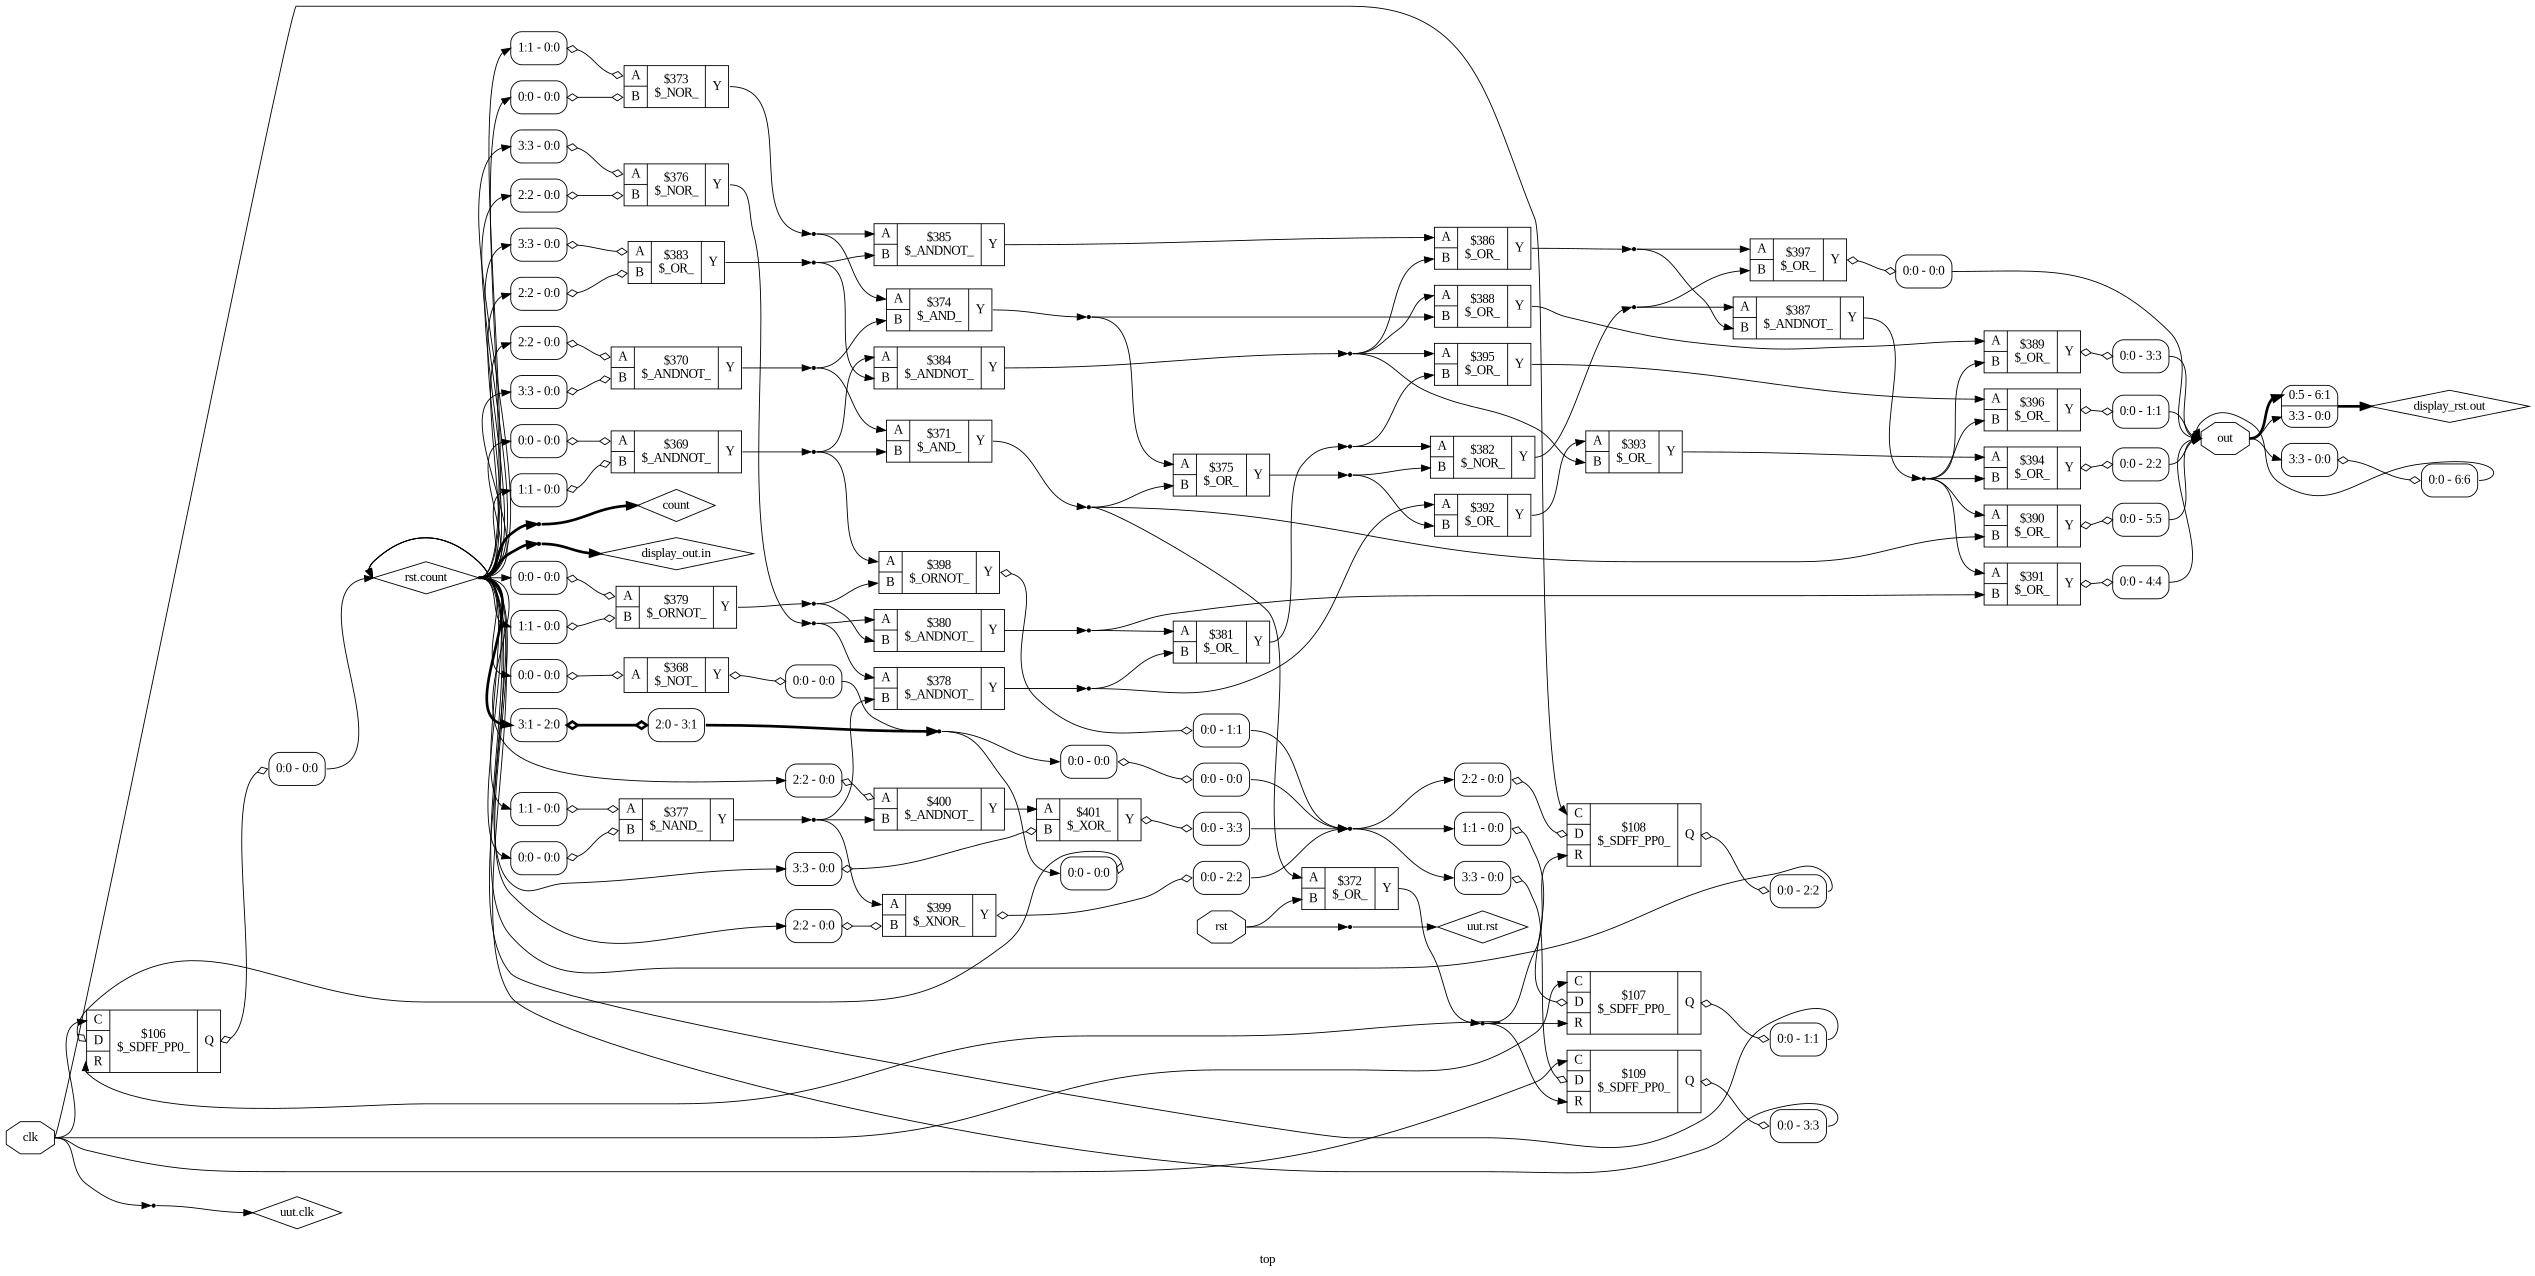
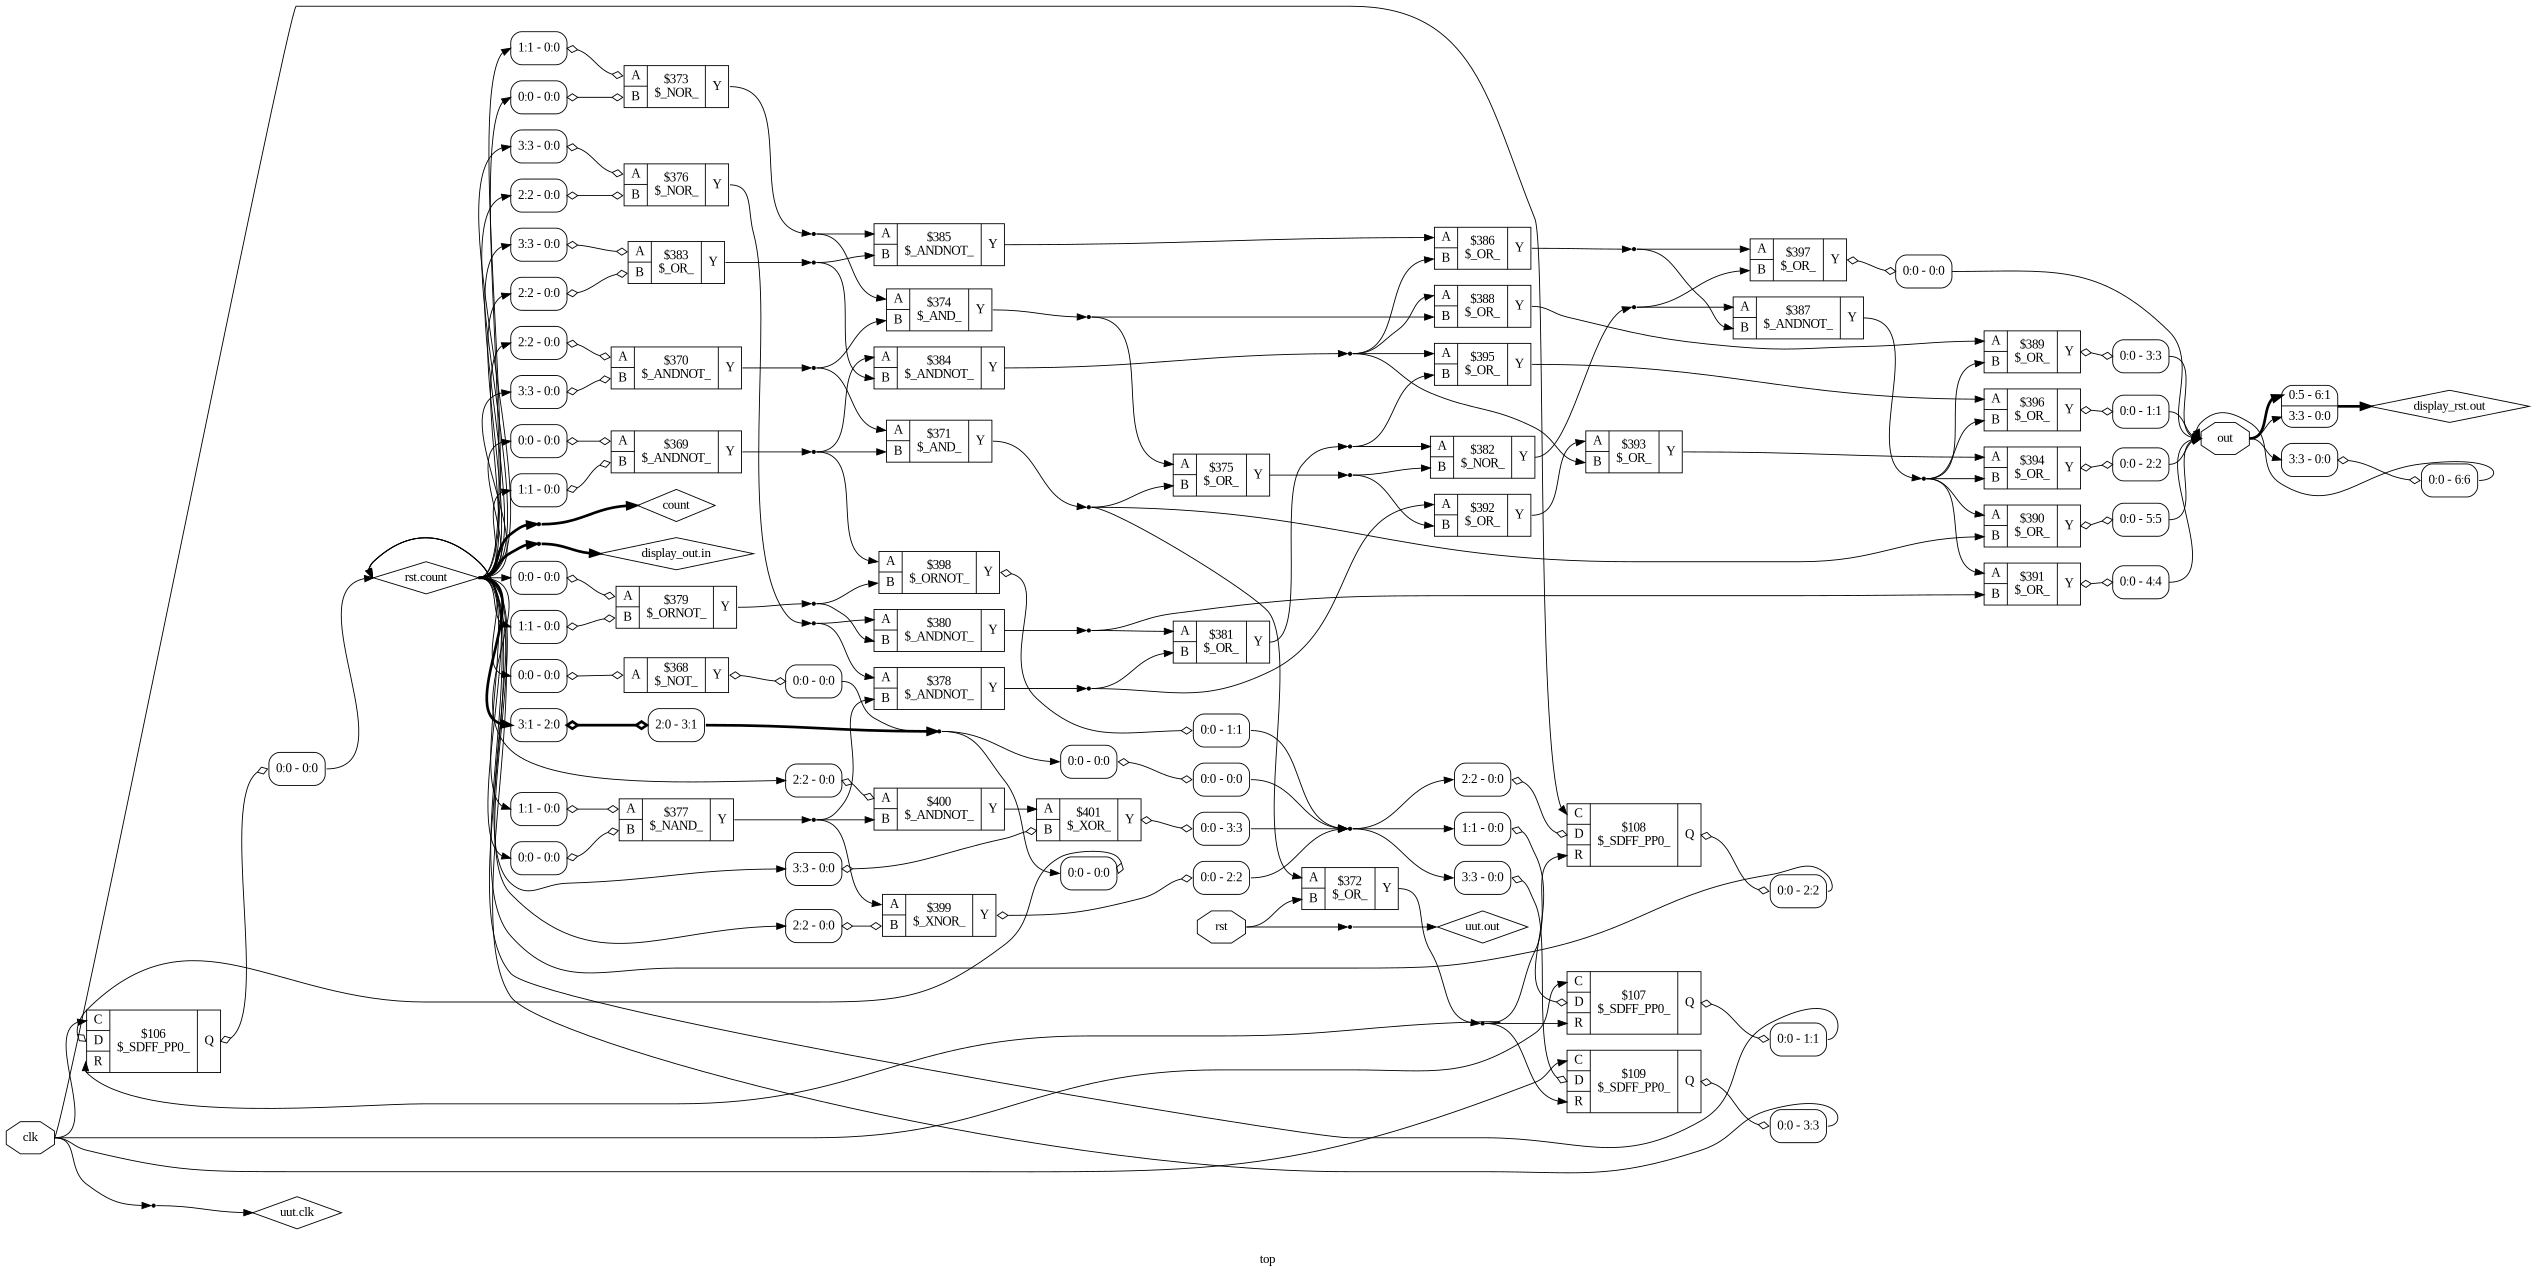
node "uut.rst": label "uut.rst" -> "uut.out"
